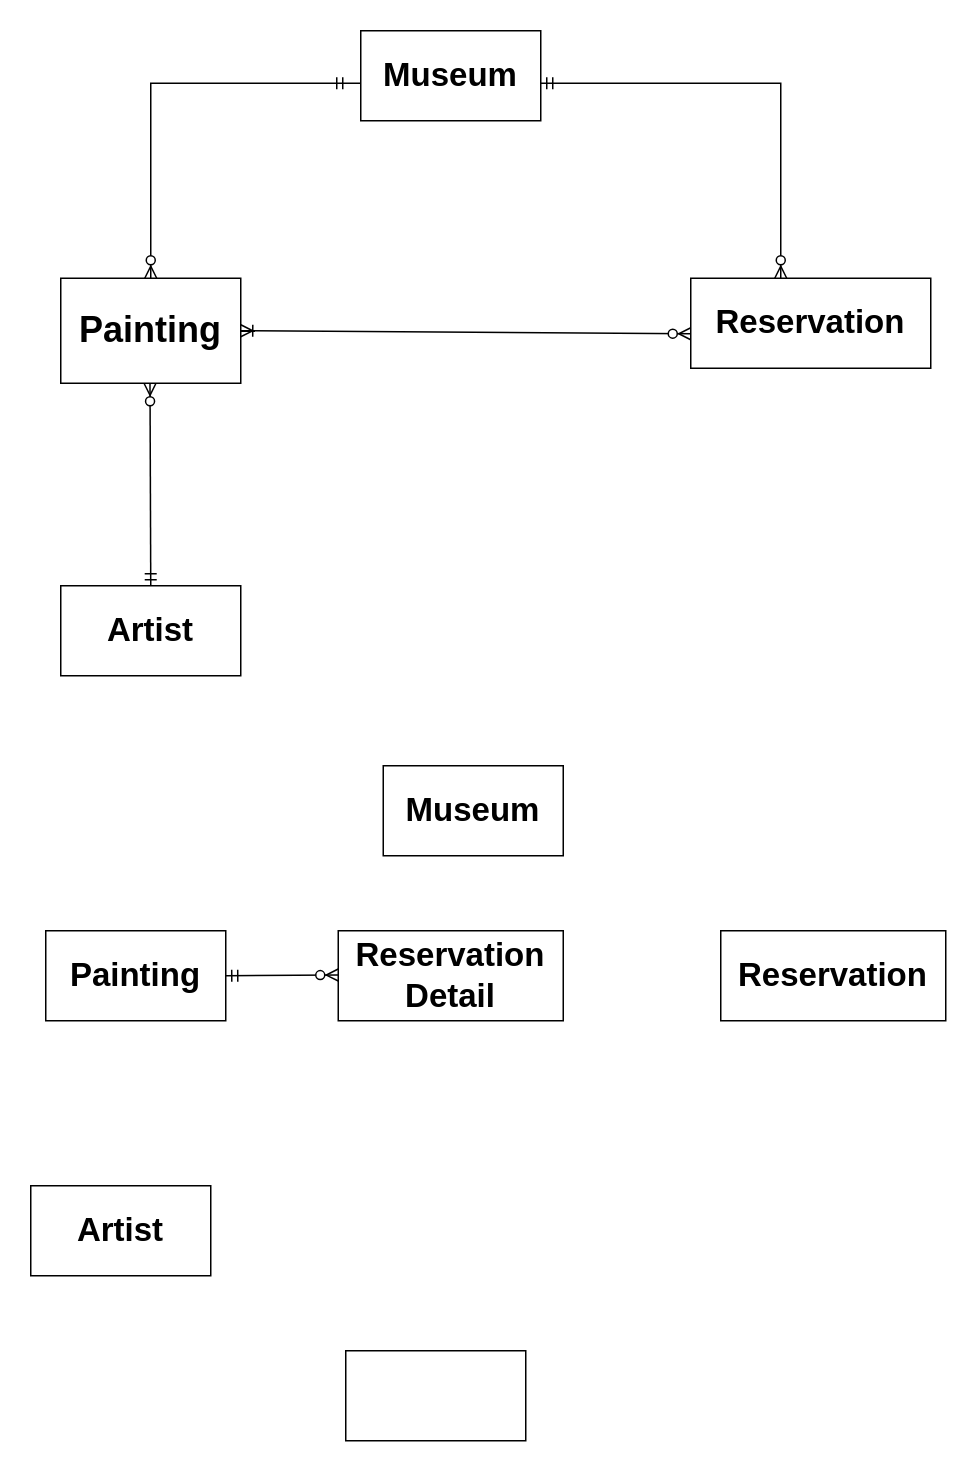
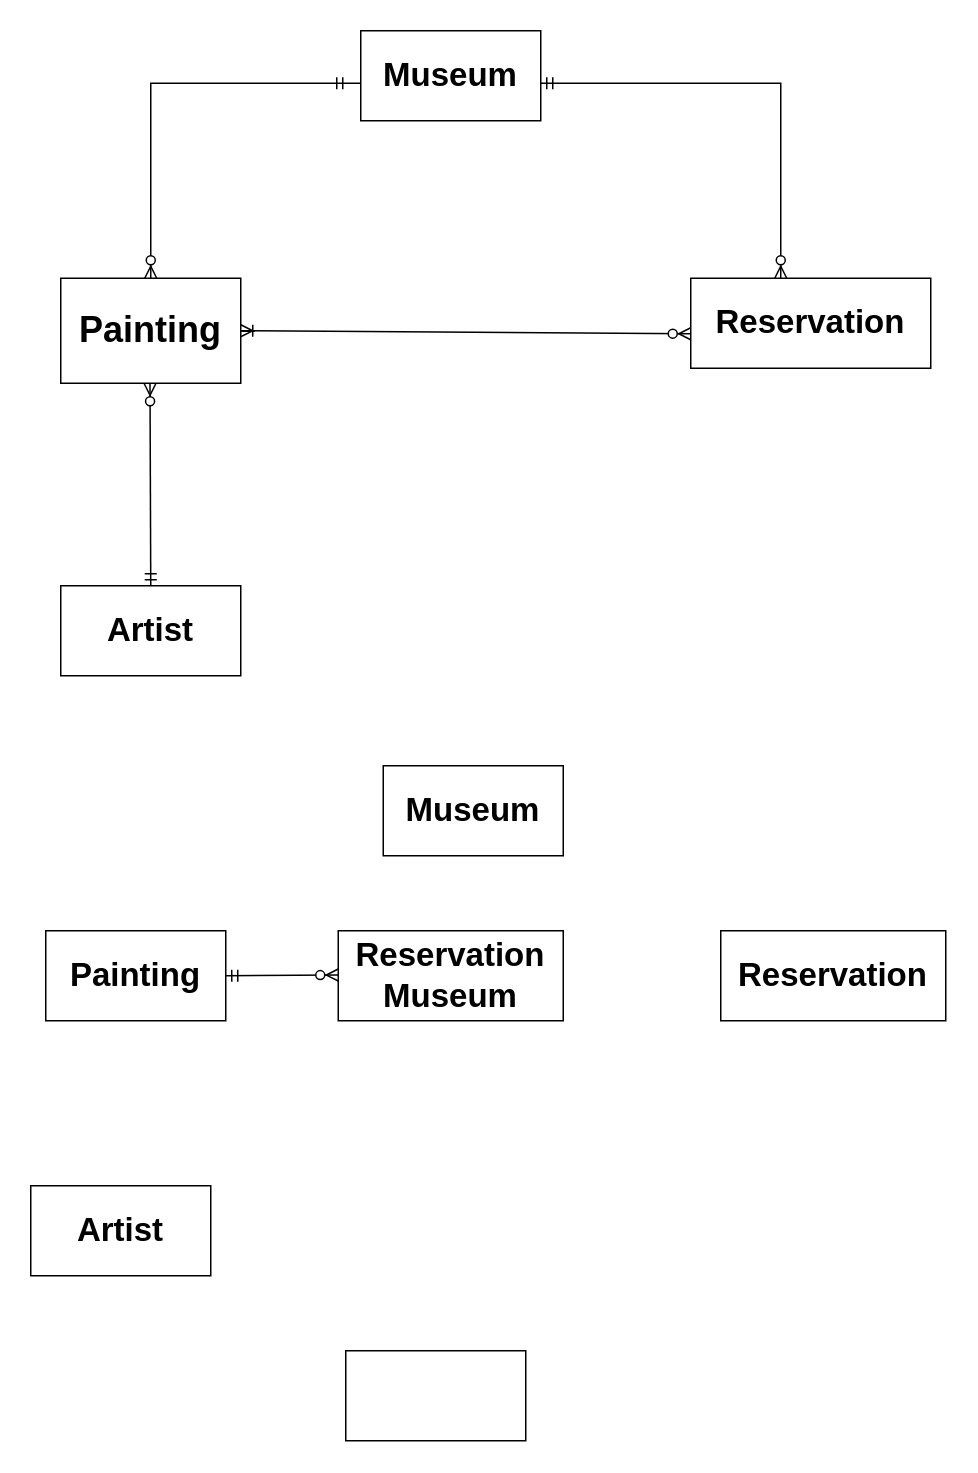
node "Reservation Detail": label "Reservation Detail" -> "Reservation Museum"
